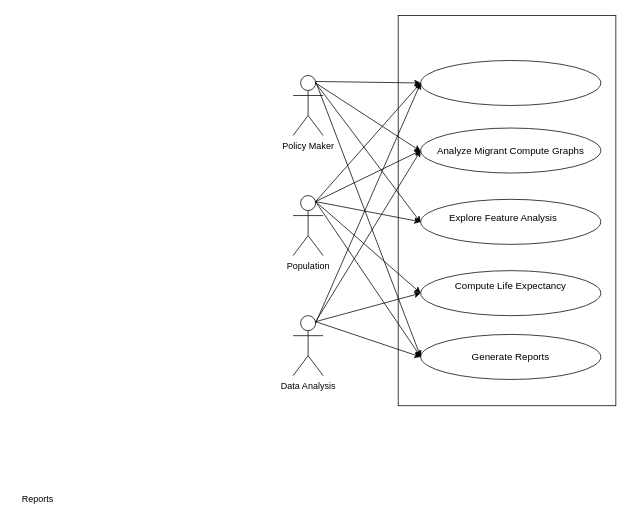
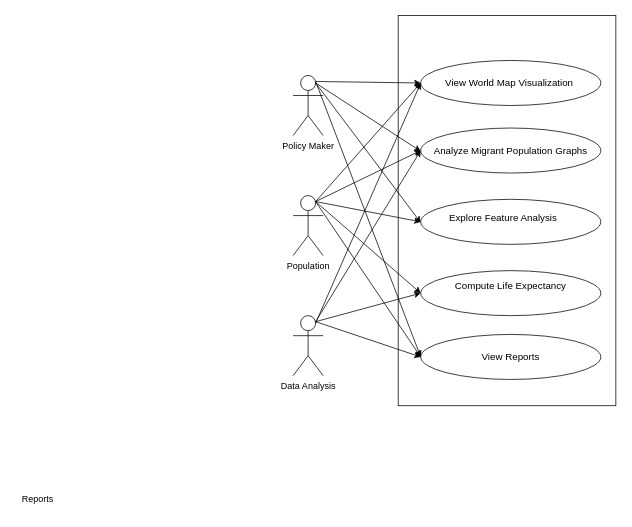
node "View World Map Visualization": added
node "Analyze Migrant Compute Graphs": label "Analyze Migrant Compute Graphs" -> "Analyze Migrant Population Graphs"
node "Generate Reports": label "Generate Reports" -> "View Reports"
